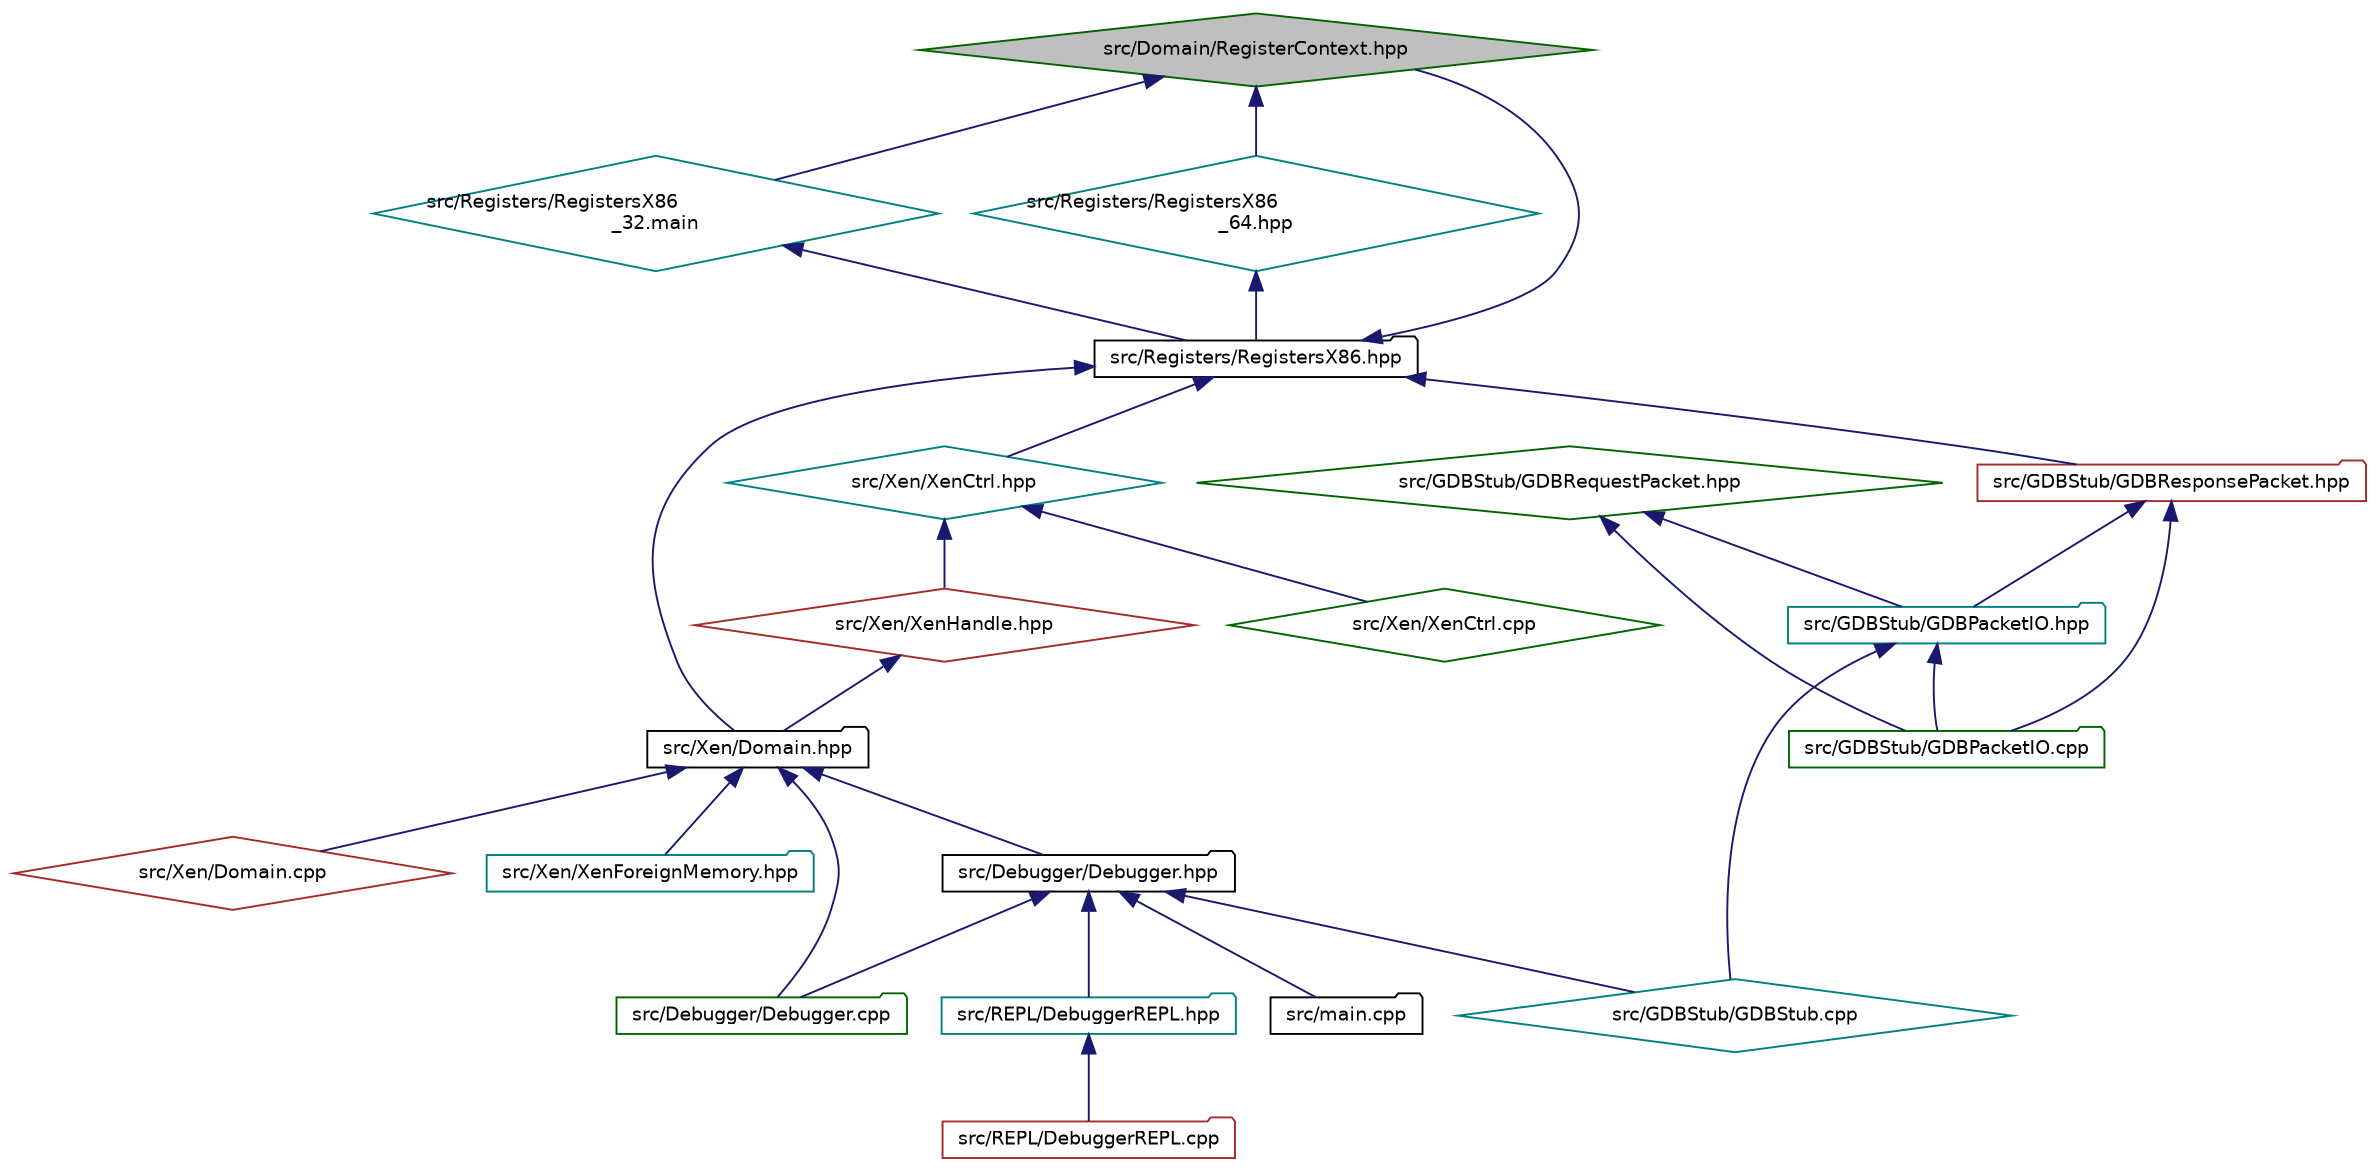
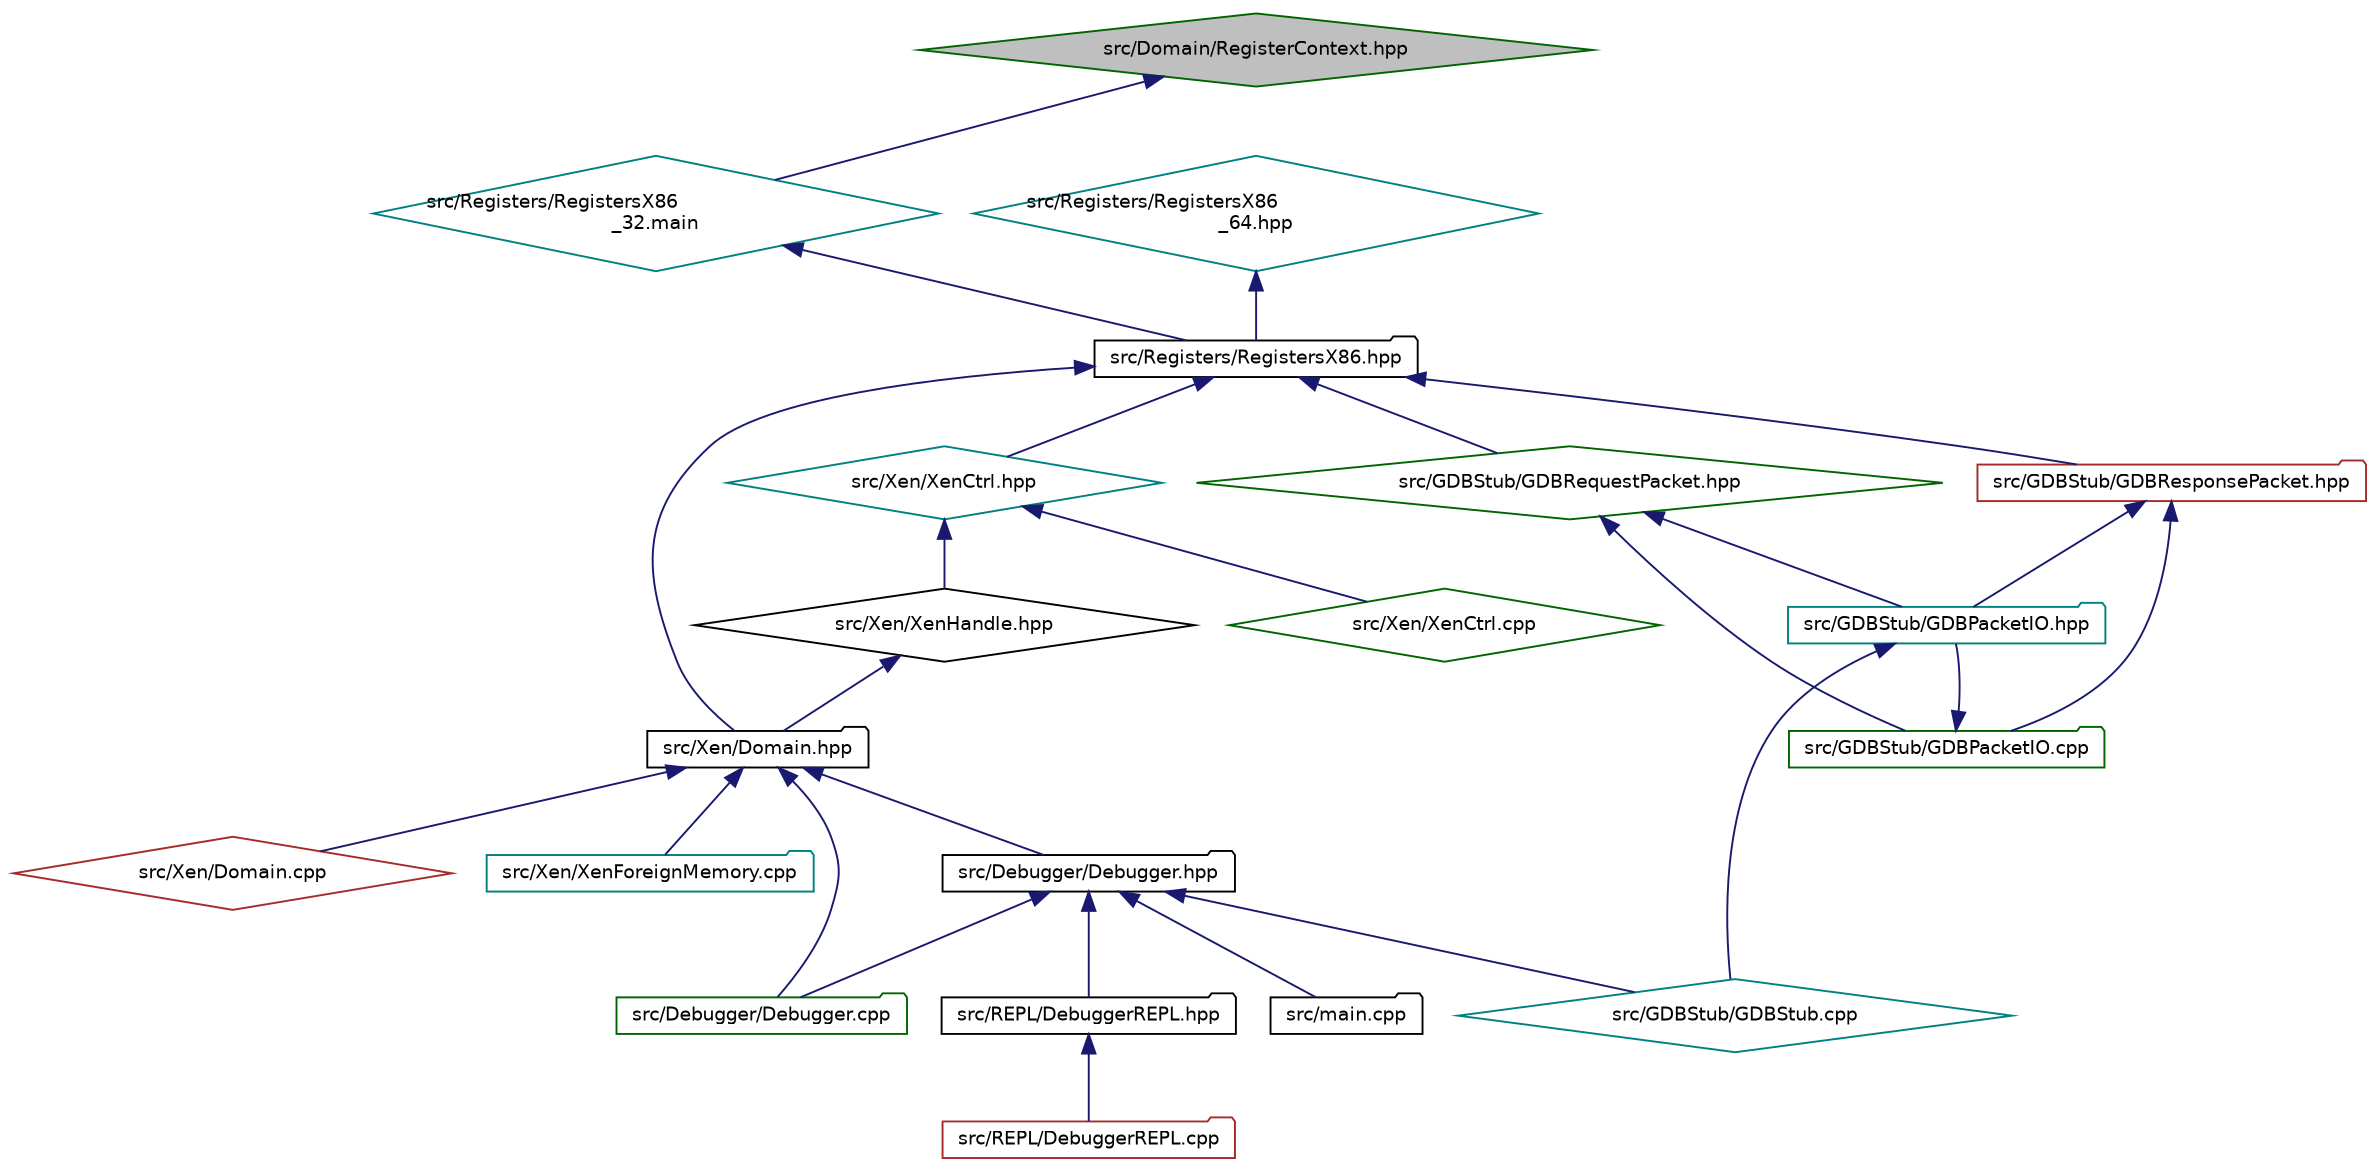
edge "src/Registers/RegistersX86 _64.hpp" -> "src/Domain/RegisterContext.hpp": removed
edge "src/Domain/RegisterContext.hpp" -> "src/Registers/RegistersX86.hpp": now "src/GDBStub/GDBRequestPacket.hpp" -> "src/Registers/RegistersX86.hpp"
node "src/Xen/XenHandle.hpp": color brown -> black
edge "src/GDBStub/GDBPacketIO.cpp" -> "src/GDBStub/GDBPacketIO.hpp": reversed
node "src/Xen/XenForeignMemory.hpp": label "src/Xen/XenForeignMemory.hpp" -> "src/Xen/XenForeignMemory.cpp"
node "src/REPL/DebuggerREPL.hpp": color teal -> black
